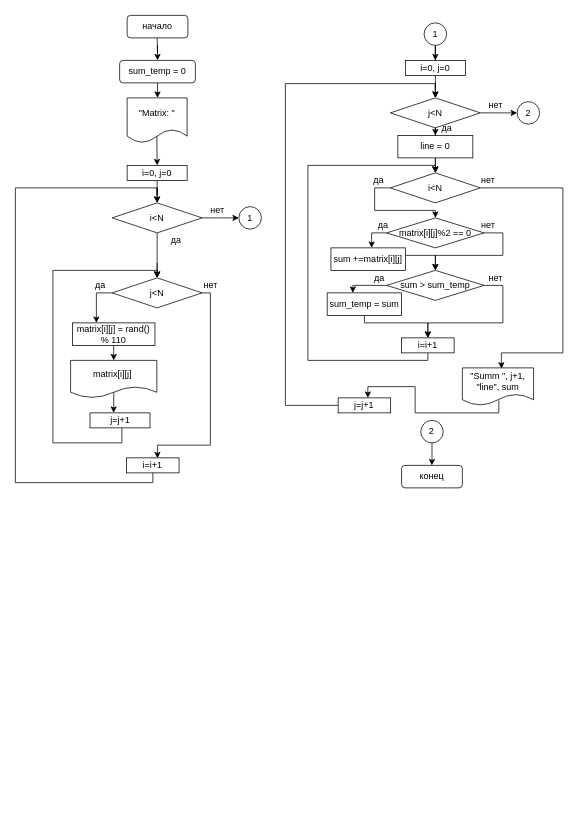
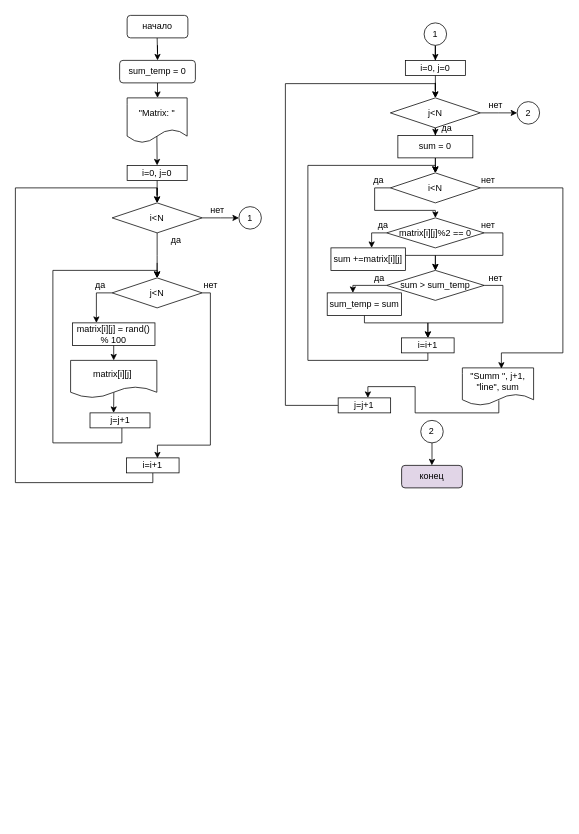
node "line = 0": label "line = 0" -> "sum = 0"
node "matrix[i][j] = rand() % 110": label "matrix[i][j] = rand() % 110" -> "matrix[i][j] = rand() % 100"
node "конец": fillcolor #ffffff -> #e1d5e7
